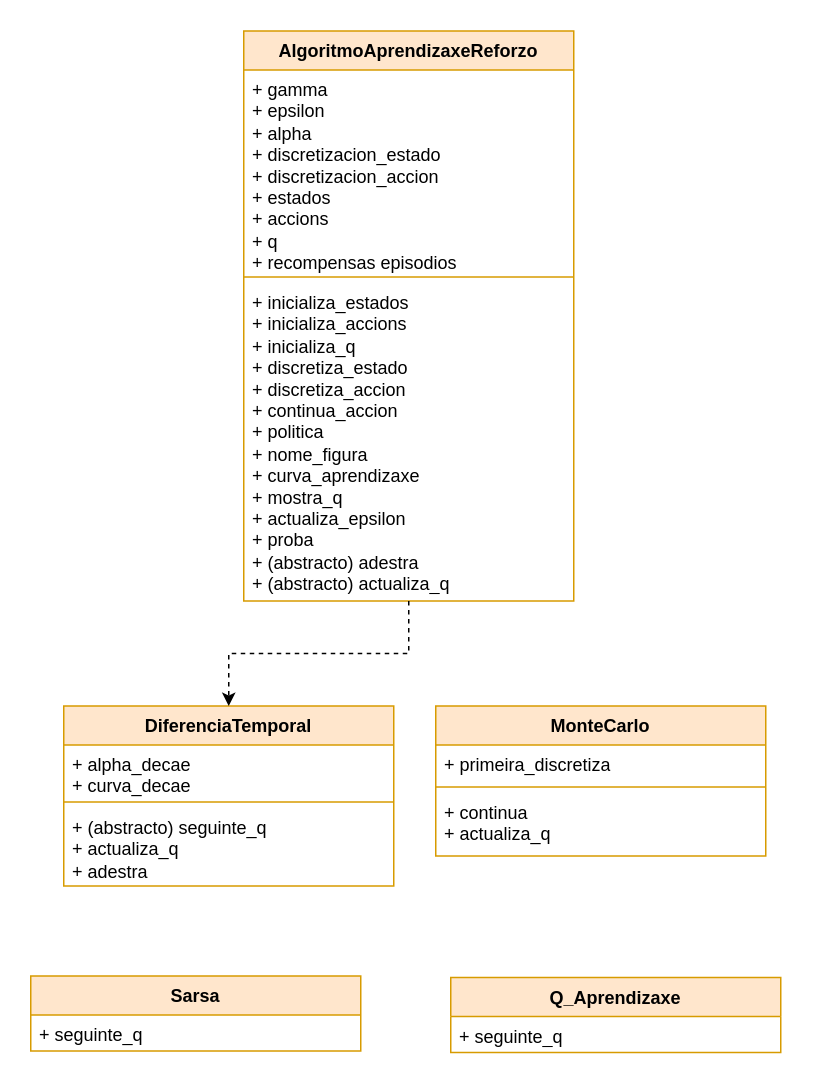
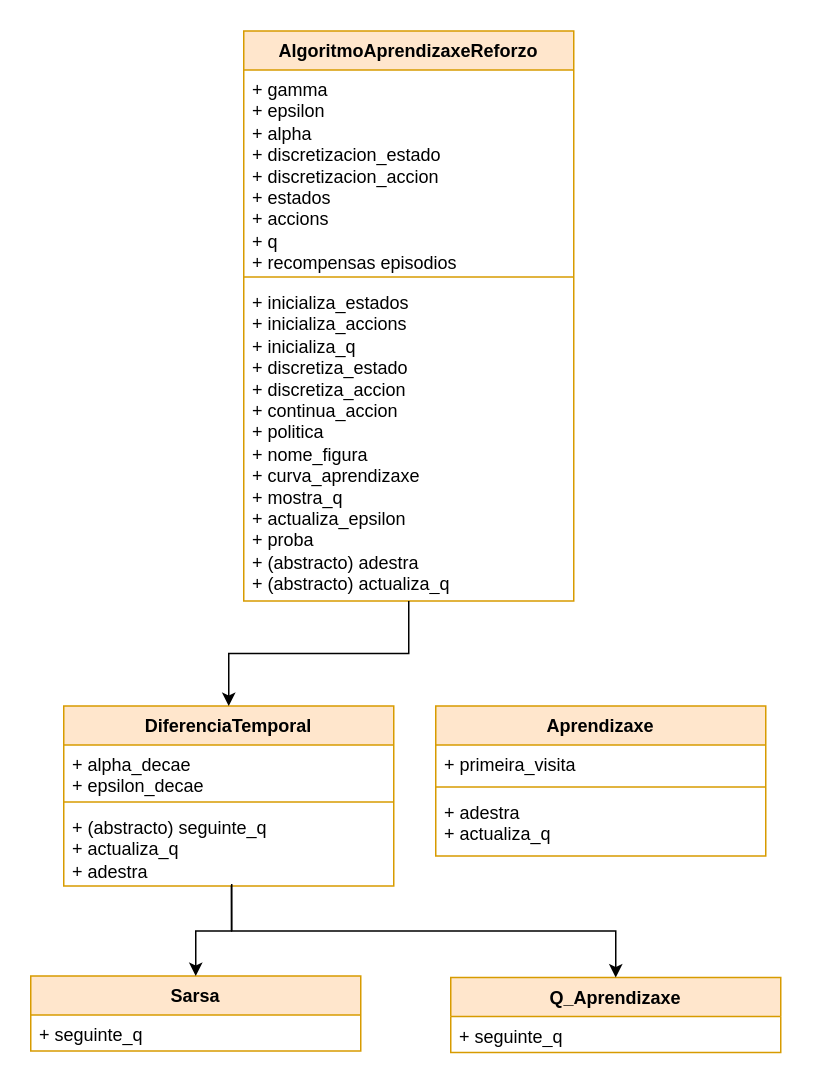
edge "AlgoritmoAprendizaxeReforzo" -> "DiferenciaTemporal": style dashed -> solid
node "MonteCarlo": label "MonteCarlo" -> "Aprendizaxe"
node "+ primeira_discretiza": label "+ primeira_discretiza" -> "+ primeira_visita"
node "+ alpha_decae + curva_decae": label "+ alpha_decae + curva_decae" -> "+ alpha_decae + epsilon_decae"
node "+ continua + actualiza_q": label "+ continua + actualiza_q" -> "+ adestra + actualiza_q"
edge "+ (abstracto) seguinte_q + actualiza_q + adestra" -> "Sarsa": added
edge "+ (abstracto) seguinte_q + actualiza_q + adestra" -> "Q_Aprendizaxe": added
